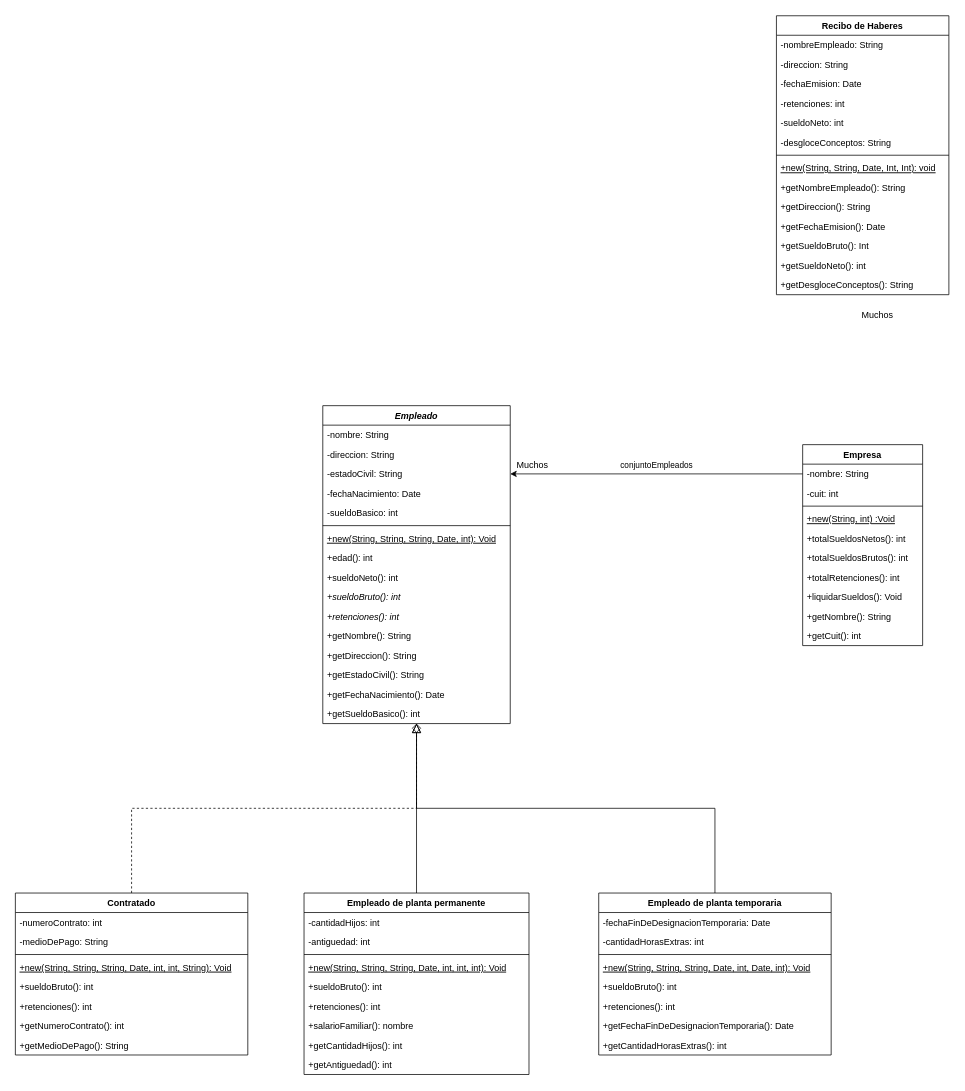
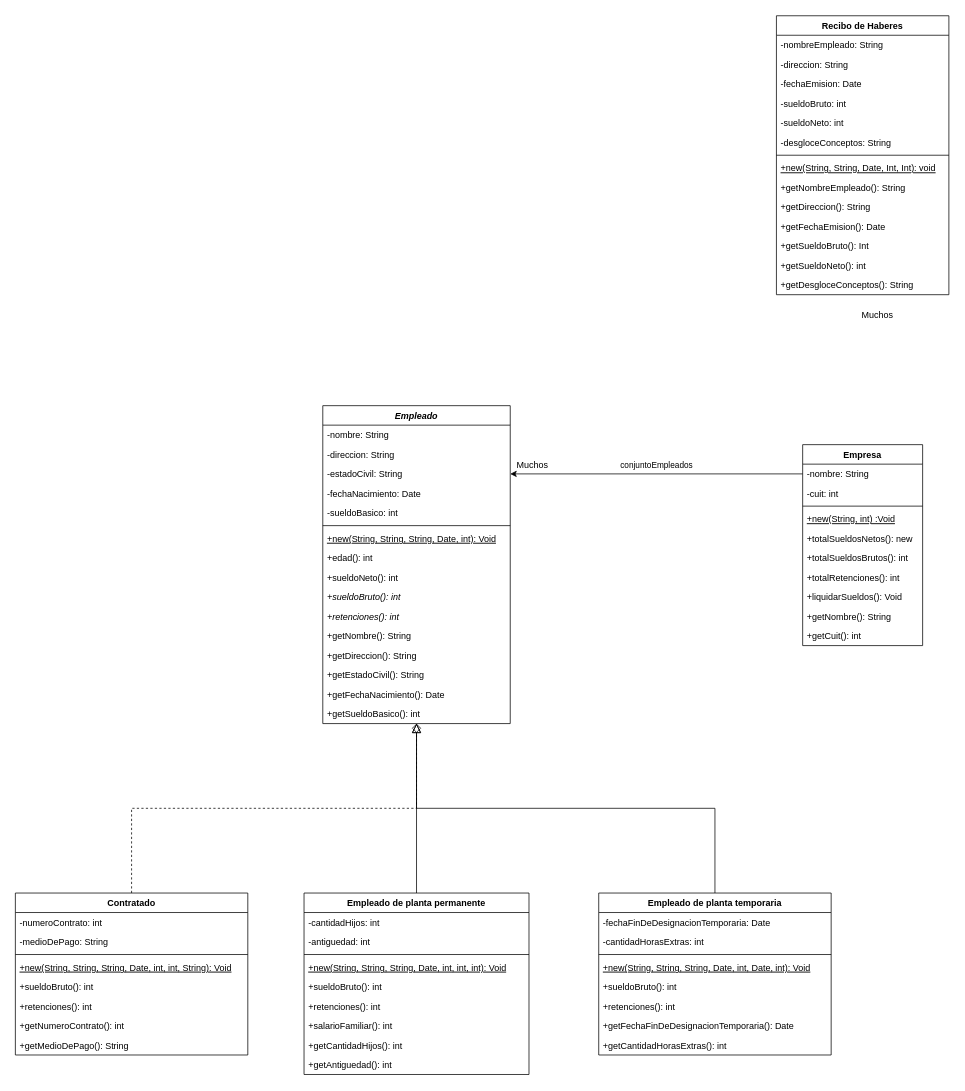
node "-retenciones: int": label "-retenciones: int" -> "-sueldoBruto: int"
node "+totalSueldosNetos(): int": label "+totalSueldosNetos(): int" -> "+totalSueldosNetos(): new"
node "+salarioFamiliar(): nombre": label "+salarioFamiliar(): nombre" -> "+salarioFamiliar(): int"
